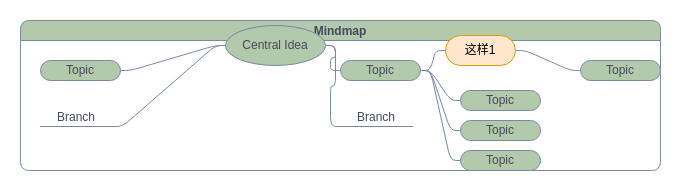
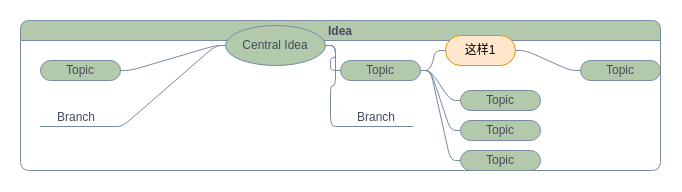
node "Mindmap": label "Mindmap" -> "Idea"
